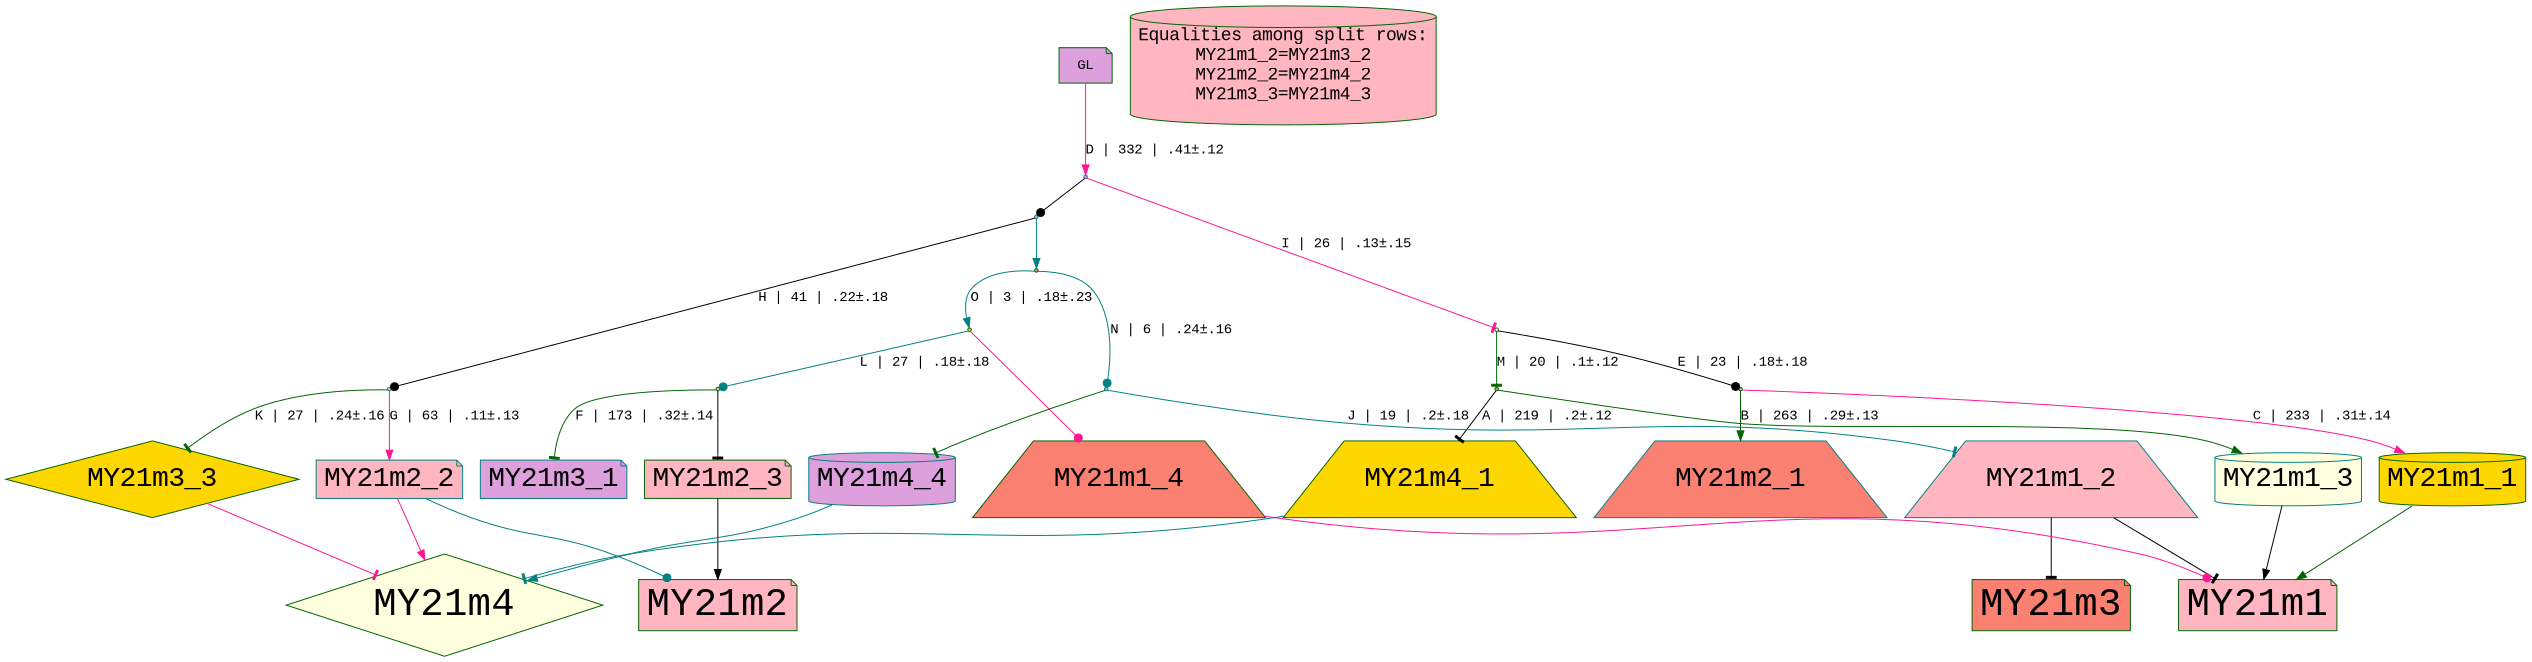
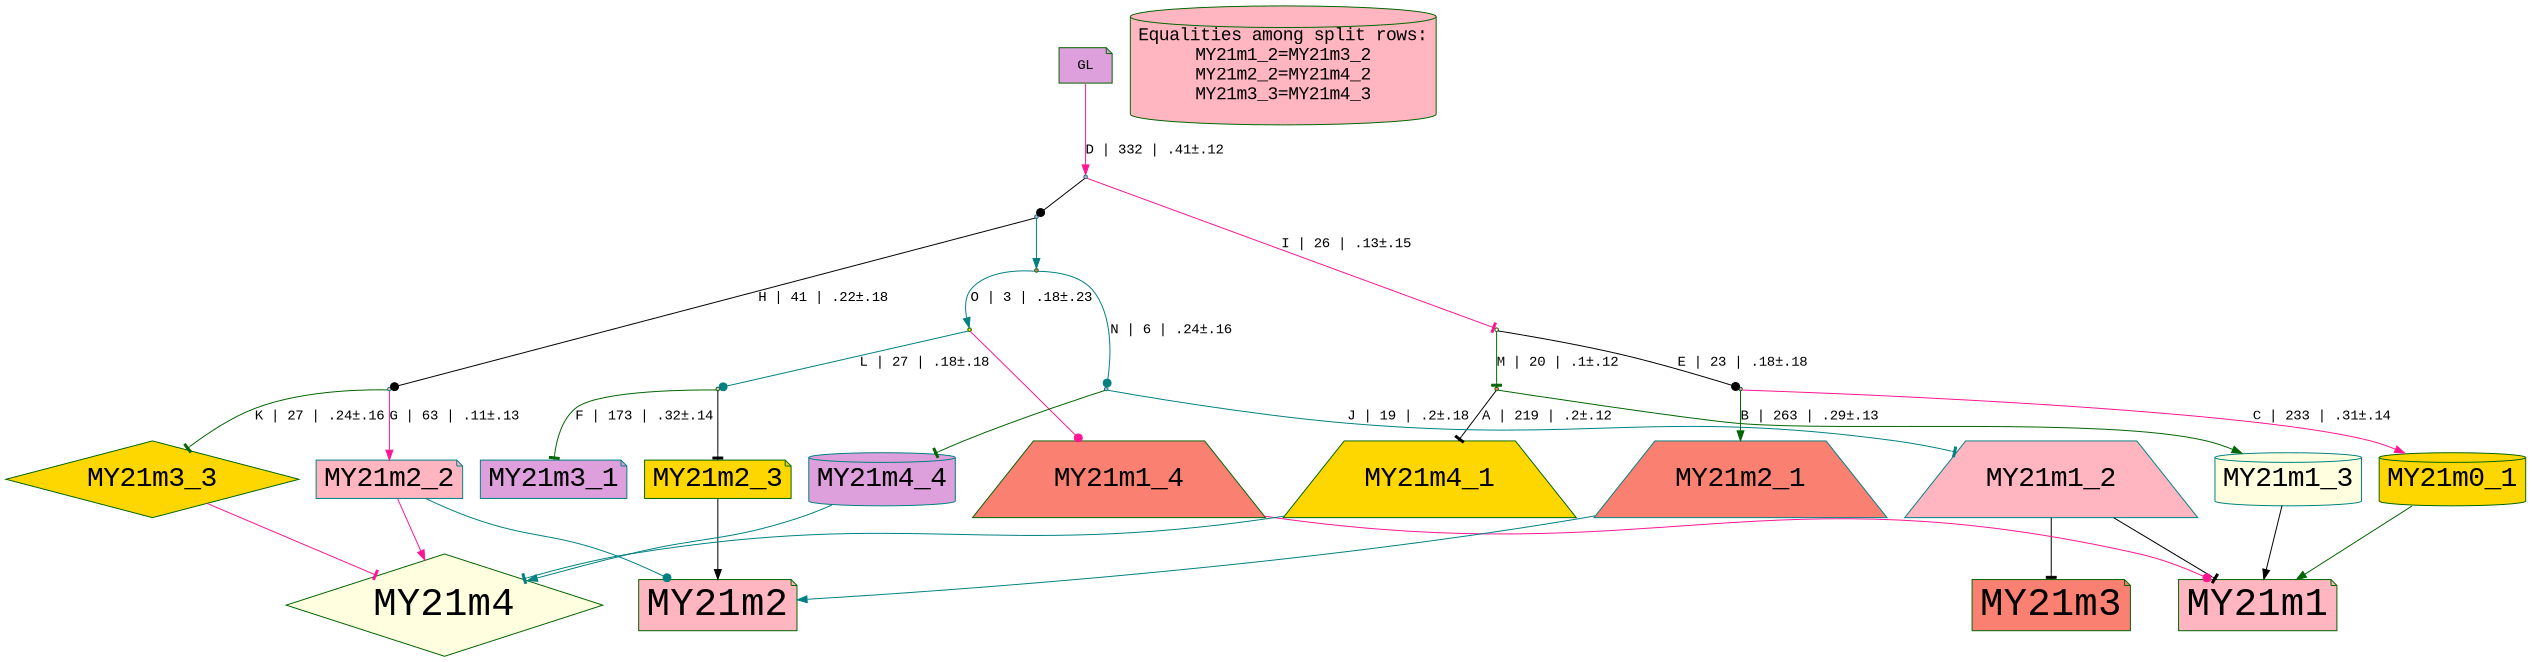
node "MY21m2_3": fillcolor lightpink -> gold
node "MY21m1_1": label "MY21m1_1" -> "MY21m0_1"
edge "MY21m2_1" -> "MY21m2": added
